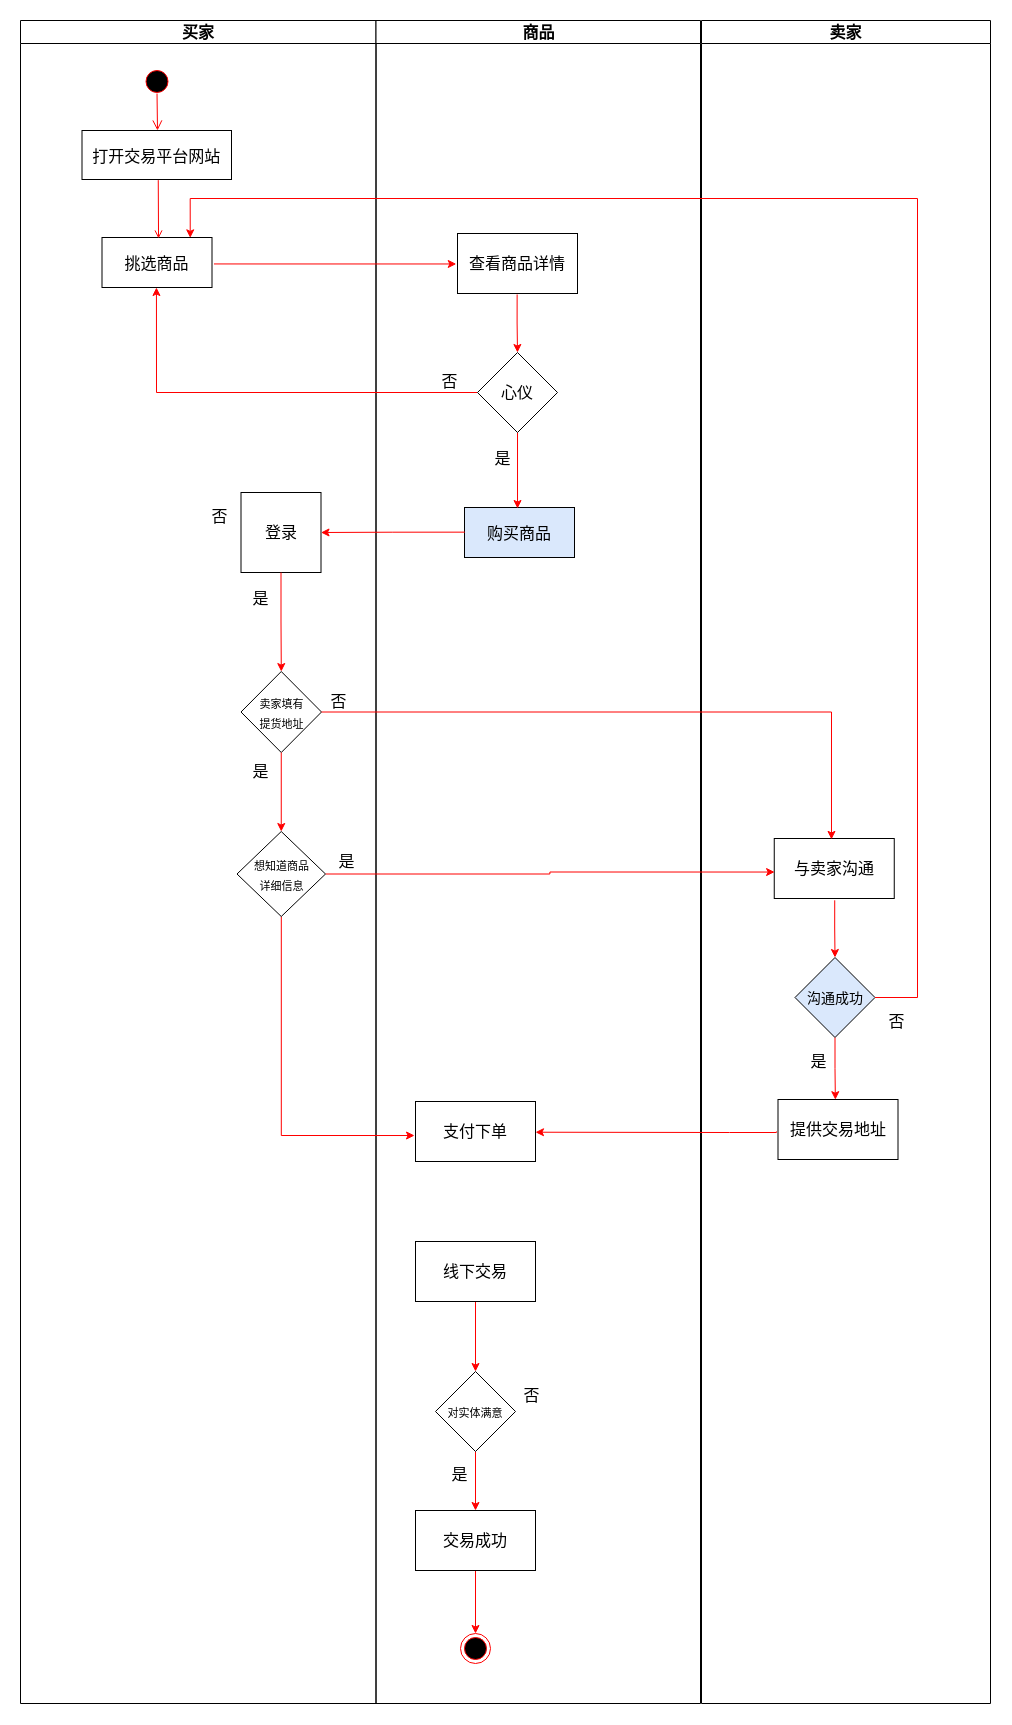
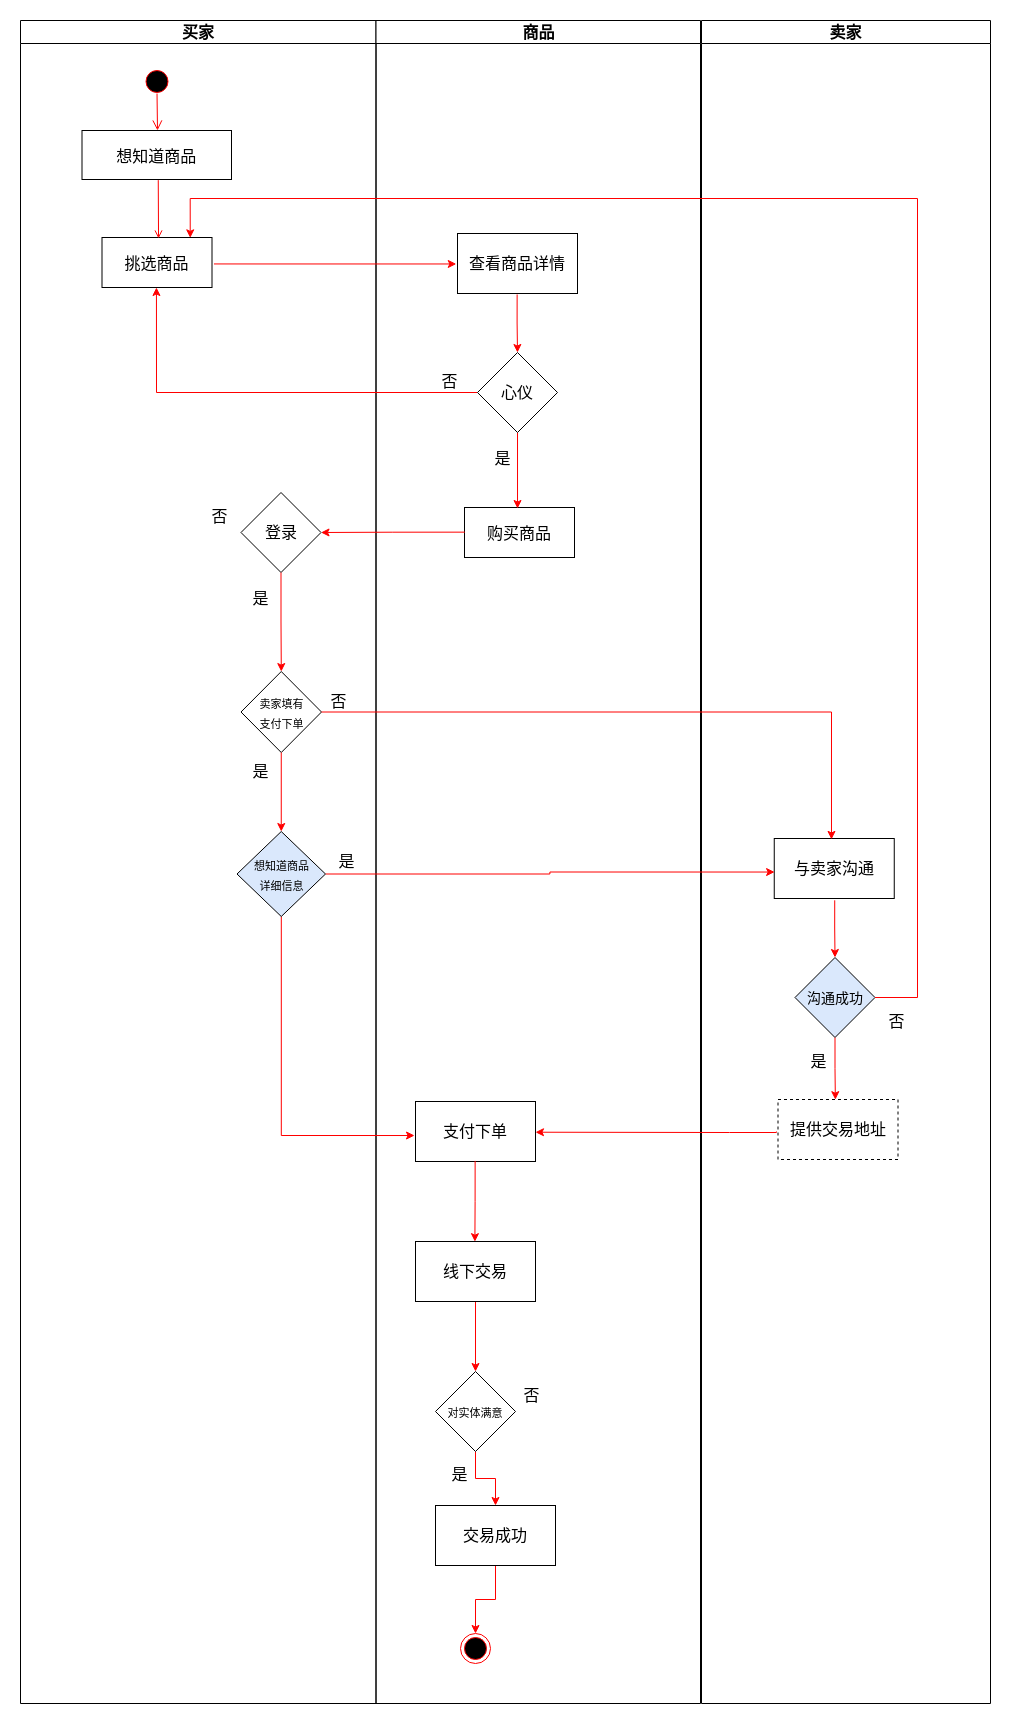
node "打开交易平台网站": label "打开交易平台网站" -> "想知道商品"
node "登录": shape rectangle -> diamond
node "购买商品": fillcolor #dae8fc -> #ffffff
node "卖家填有 提货地址": label "卖家填有 提货地址" -> "卖家填有 支付下单"
node "想知道商品 详细信息": fillcolor #ffffff -> #dae8fc
node "提供交易地址": style solid -> dashed
edge "支付下单" -> "线下交易": added
node "交易成功": moved (476, 1541) -> (496, 1536)
